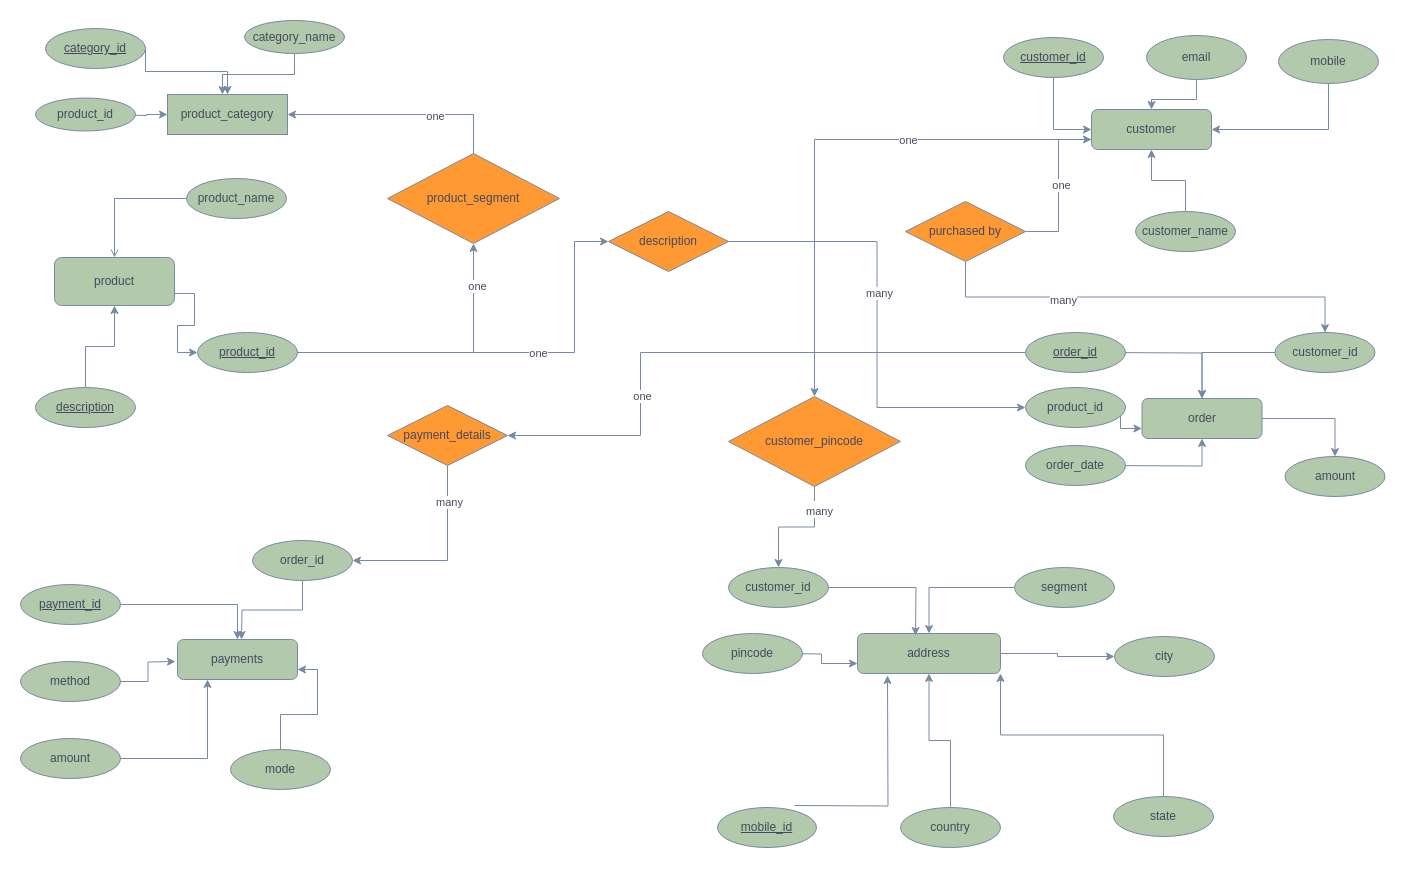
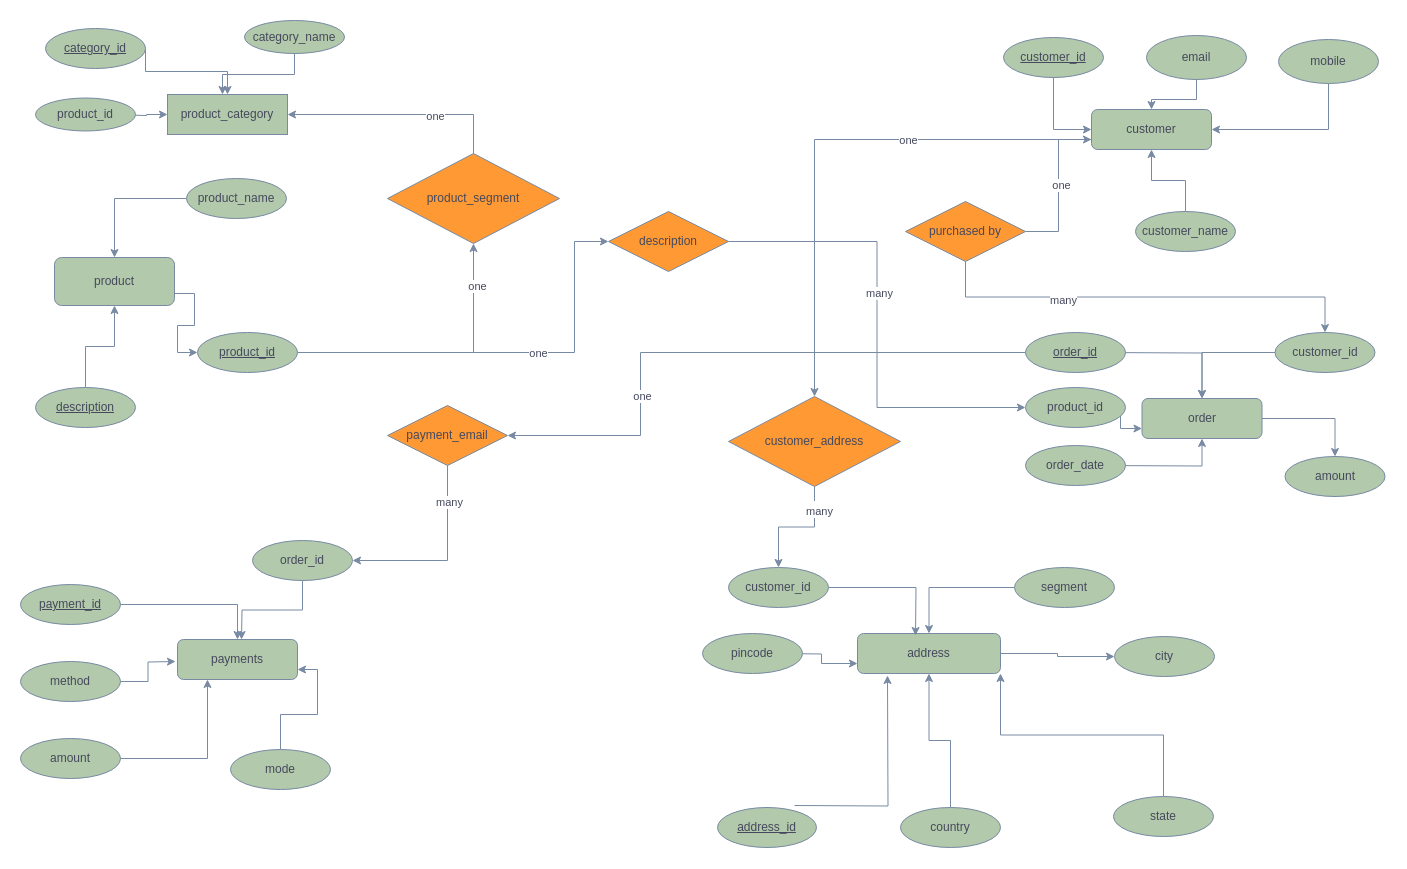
edge "product_name" -> "product": arrowhead open -> classic
node "payment_details": label "payment_details" -> "payment_email"
node "customer_pincode": label "customer_pincode" -> "customer_address"
node "mobile_id": label "mobile_id" -> "address_id"
